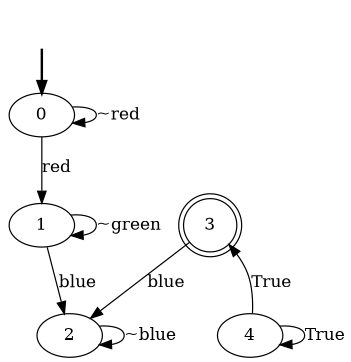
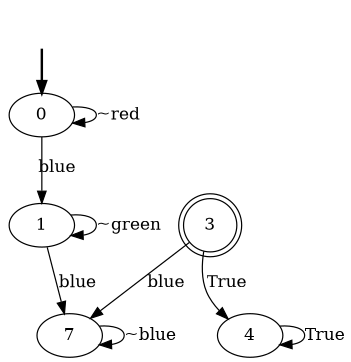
edge "0" -> "1": label "red" -> "blue"
edge "4" -> "3": reversed
node "2": label "2" -> "7"
